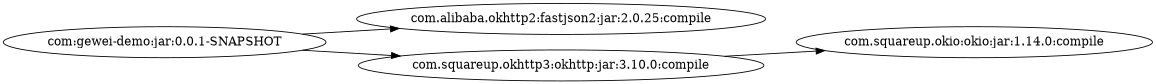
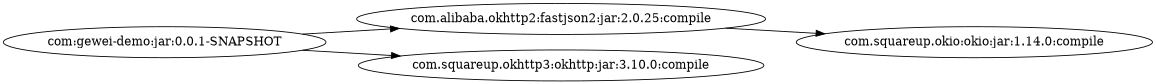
edge "com.squareup.okhttp3:okhttp:jar:3.10.0:compile" -> "com.squareup.okio:okio:jar:1.14.0:compile": now "com.alibaba.okhttp2:fastjson2:jar:2.0.25:compile" -> "com.squareup.okio:okio:jar:1.14.0:compile"
